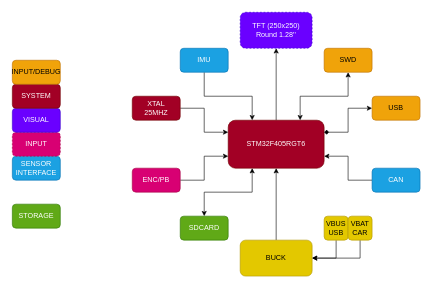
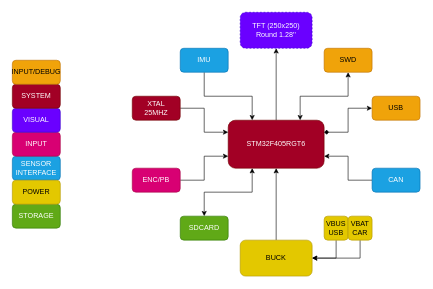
node "INPUT": style dashed -> solid
node "POWER": added
